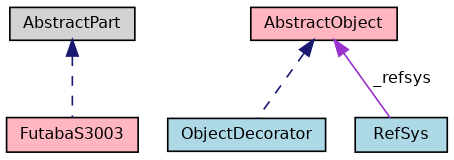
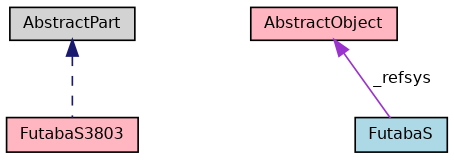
node "FutabaS3003": label "FutabaS3003" -> "FutabaS3803"
node "ObjectDecorator": removed
node "RefSys": label "RefSys" -> "FutabaS"
